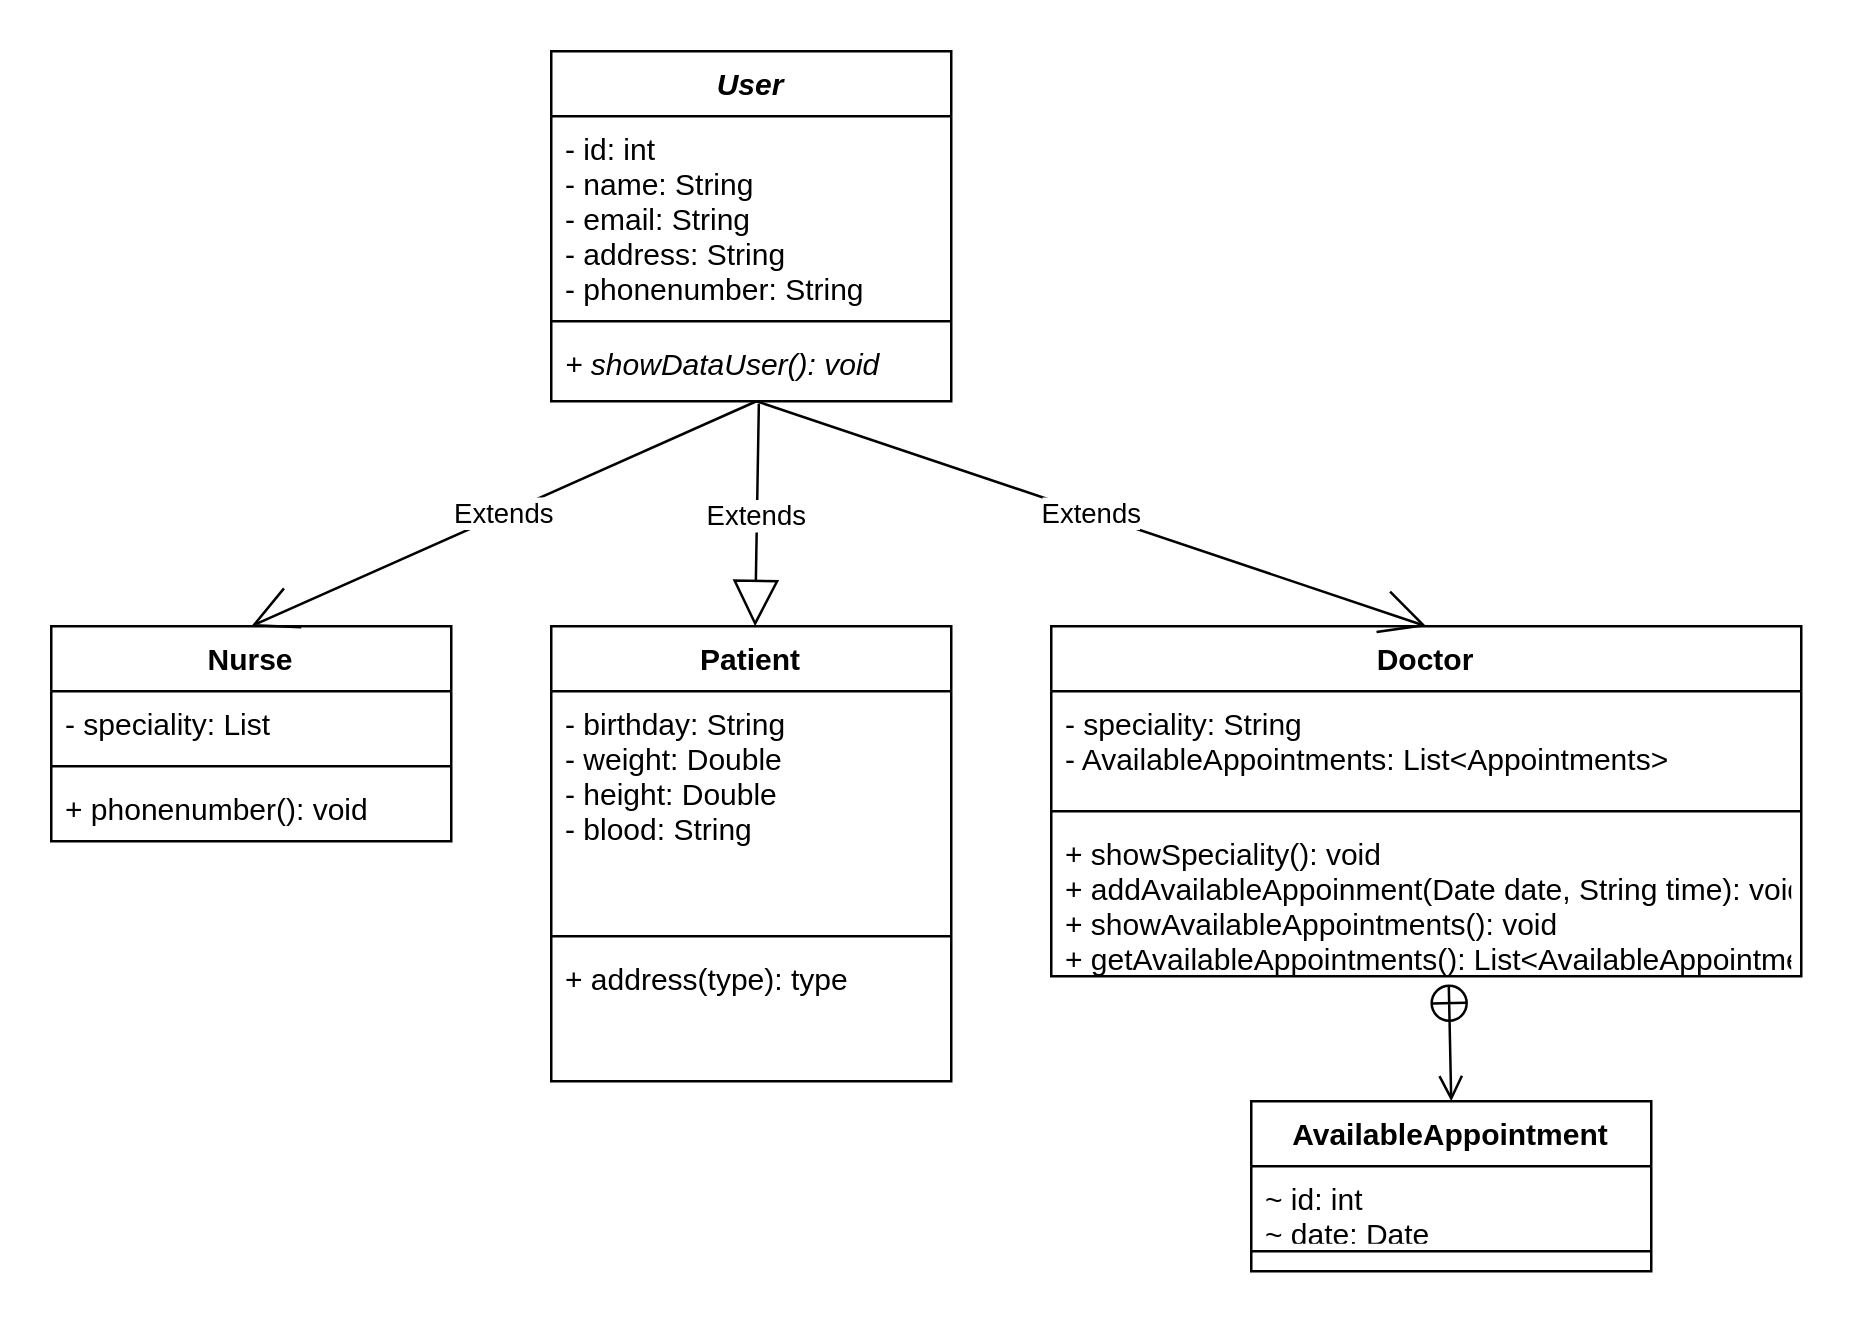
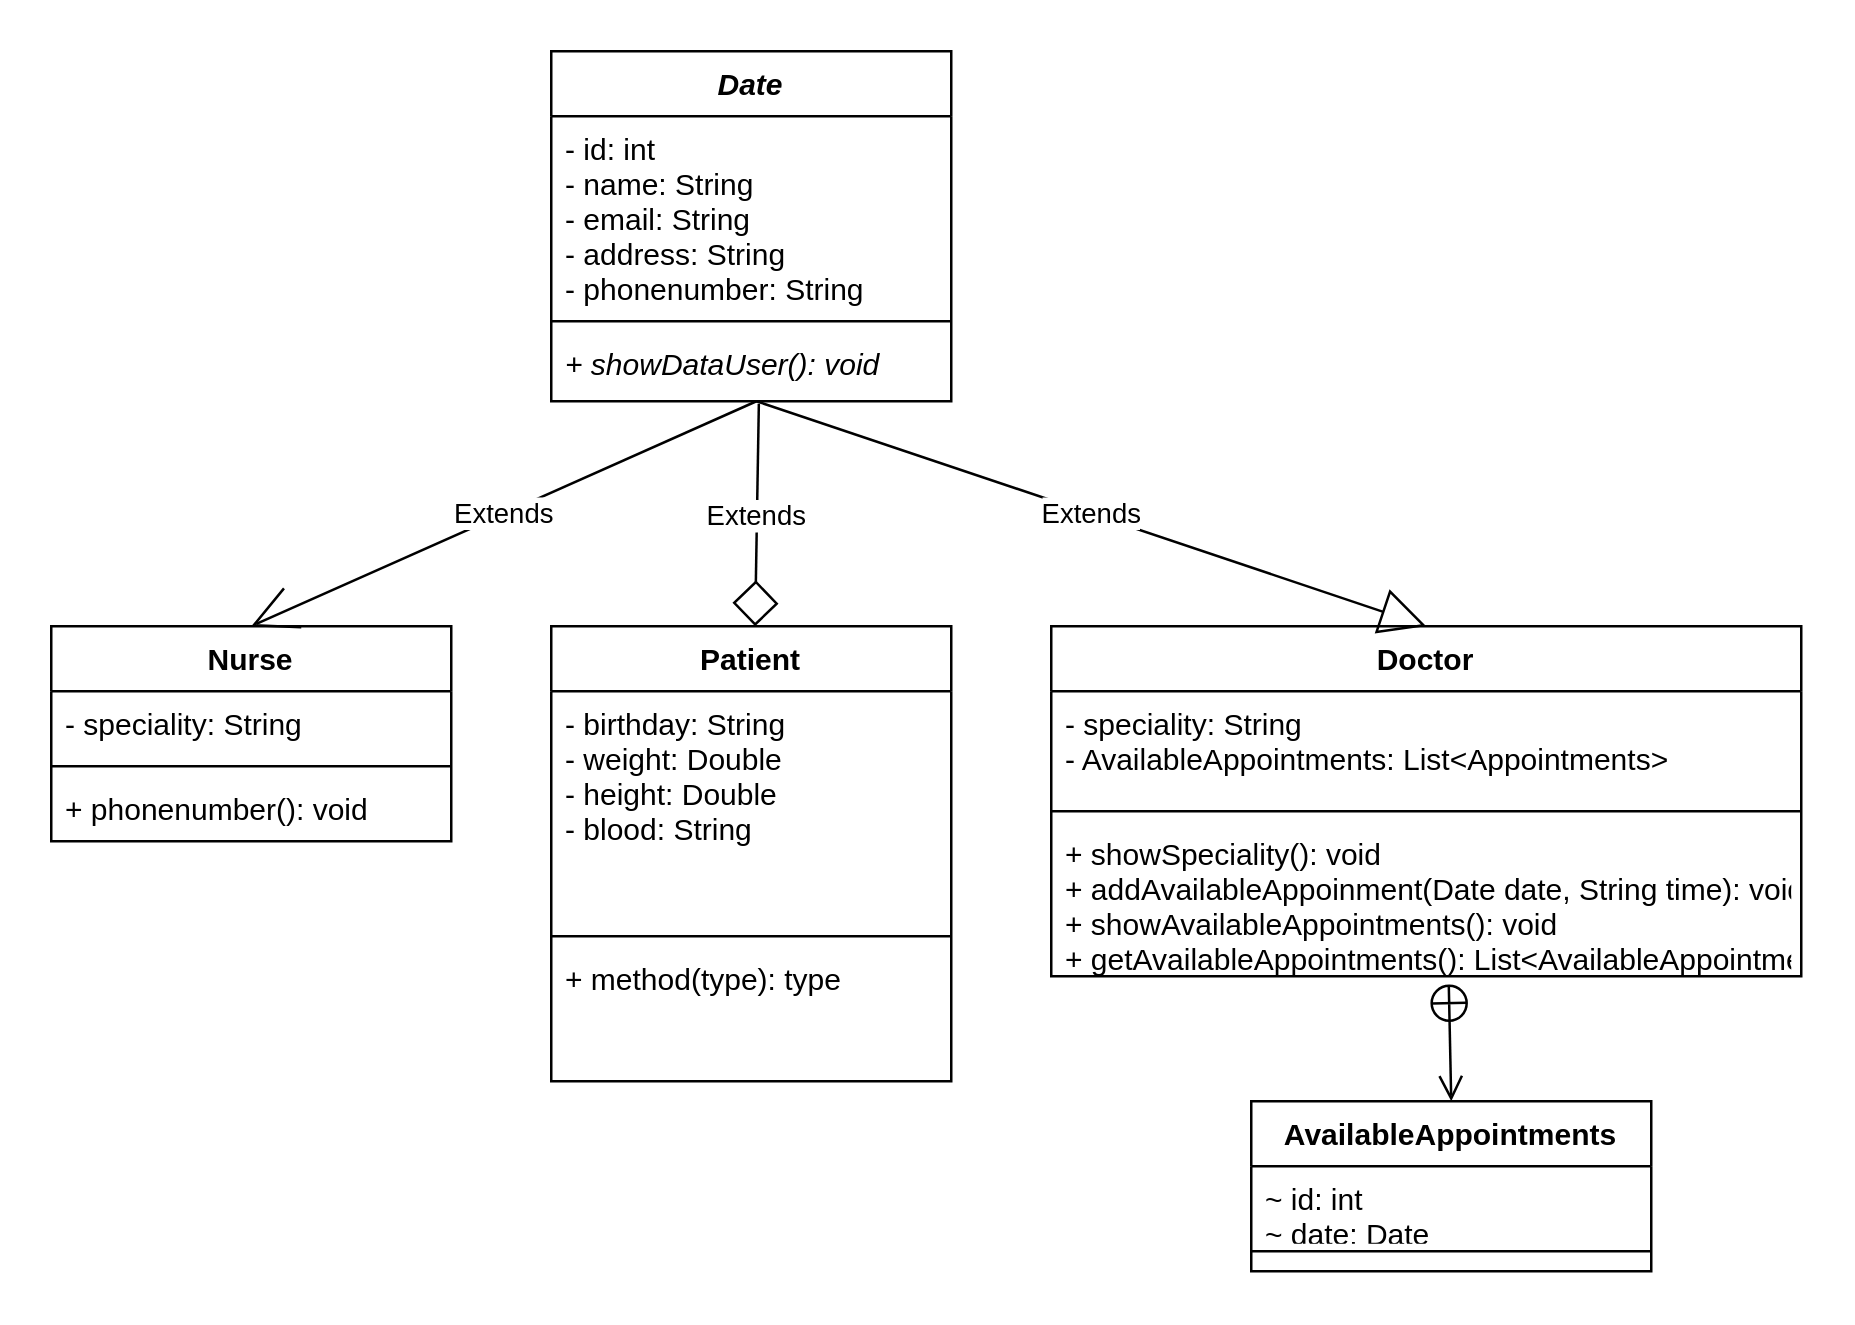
node "User": label "User" -> "Date"
edge "+ showDataUser(): void" -> "Patient": arrowhead block -> diamond
edge "+ showDataUser(): void" -> "Doctor": arrowhead open -> block
node "- speciality: List": label "- speciality: List" -> "- speciality: String"
node "+ address(type): type": label "+ address(type): type" -> "+ method(type): type"
node "AvailableAppointment": label "AvailableAppointment" -> "AvailableAppointments"
node "~ id: int ~ date: Date ~ time: User": label "~ id: int ~ date: Date ~ time: User" -> "~ id: int ~ date: Date ~ time: String"
